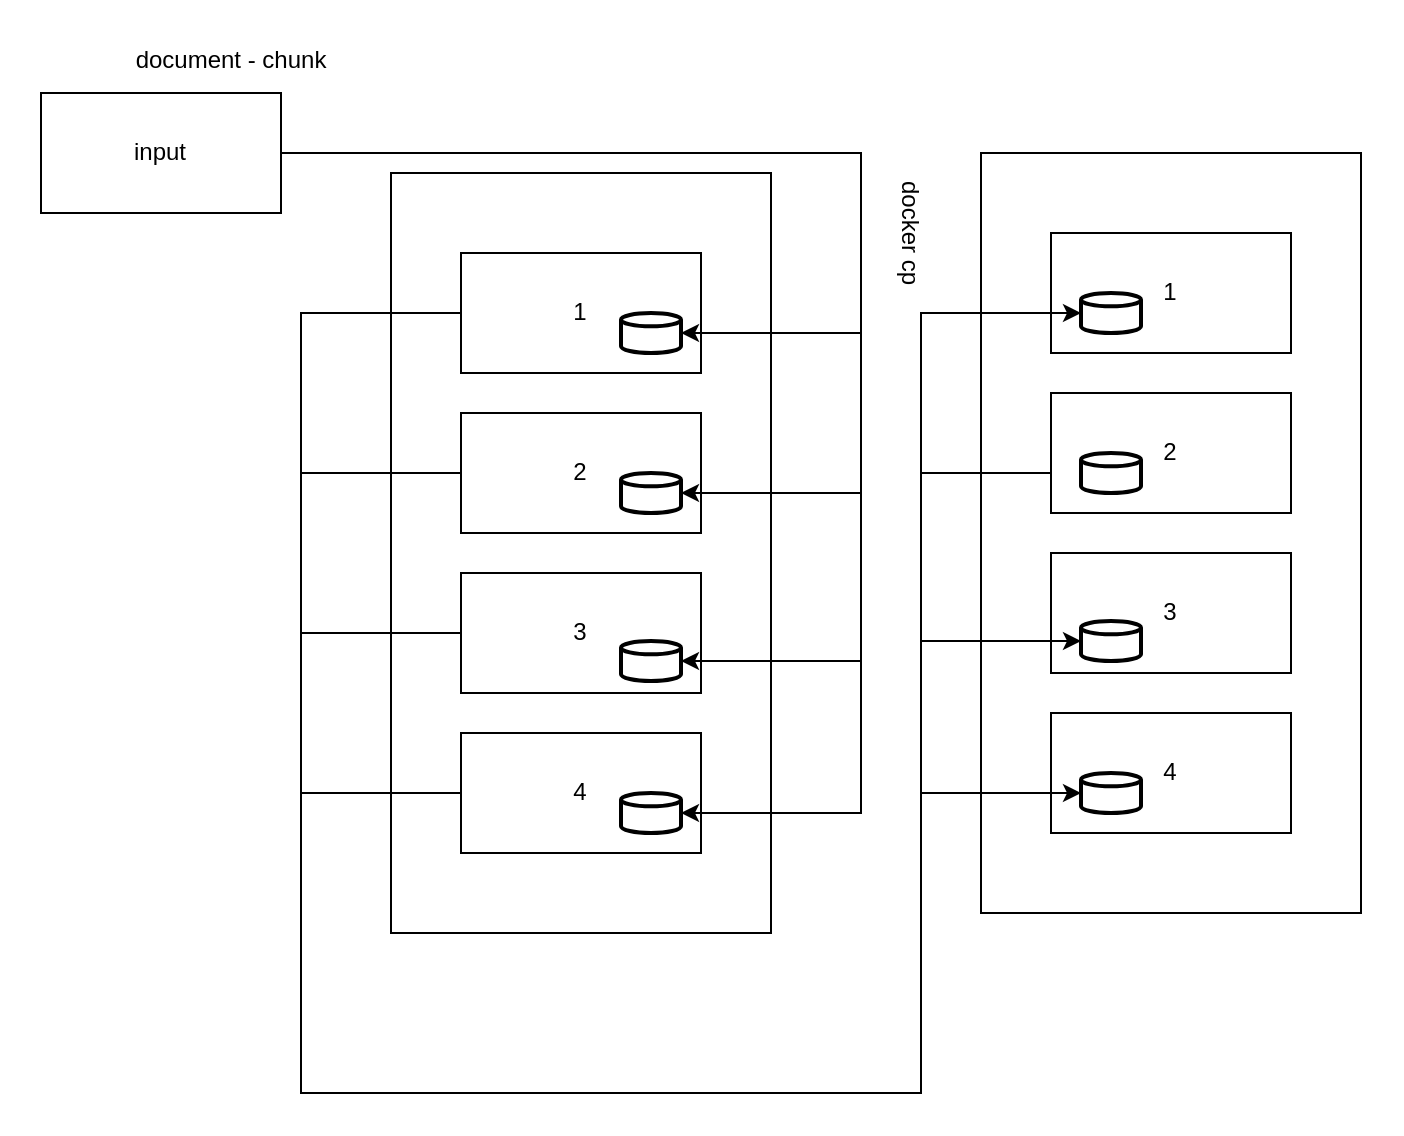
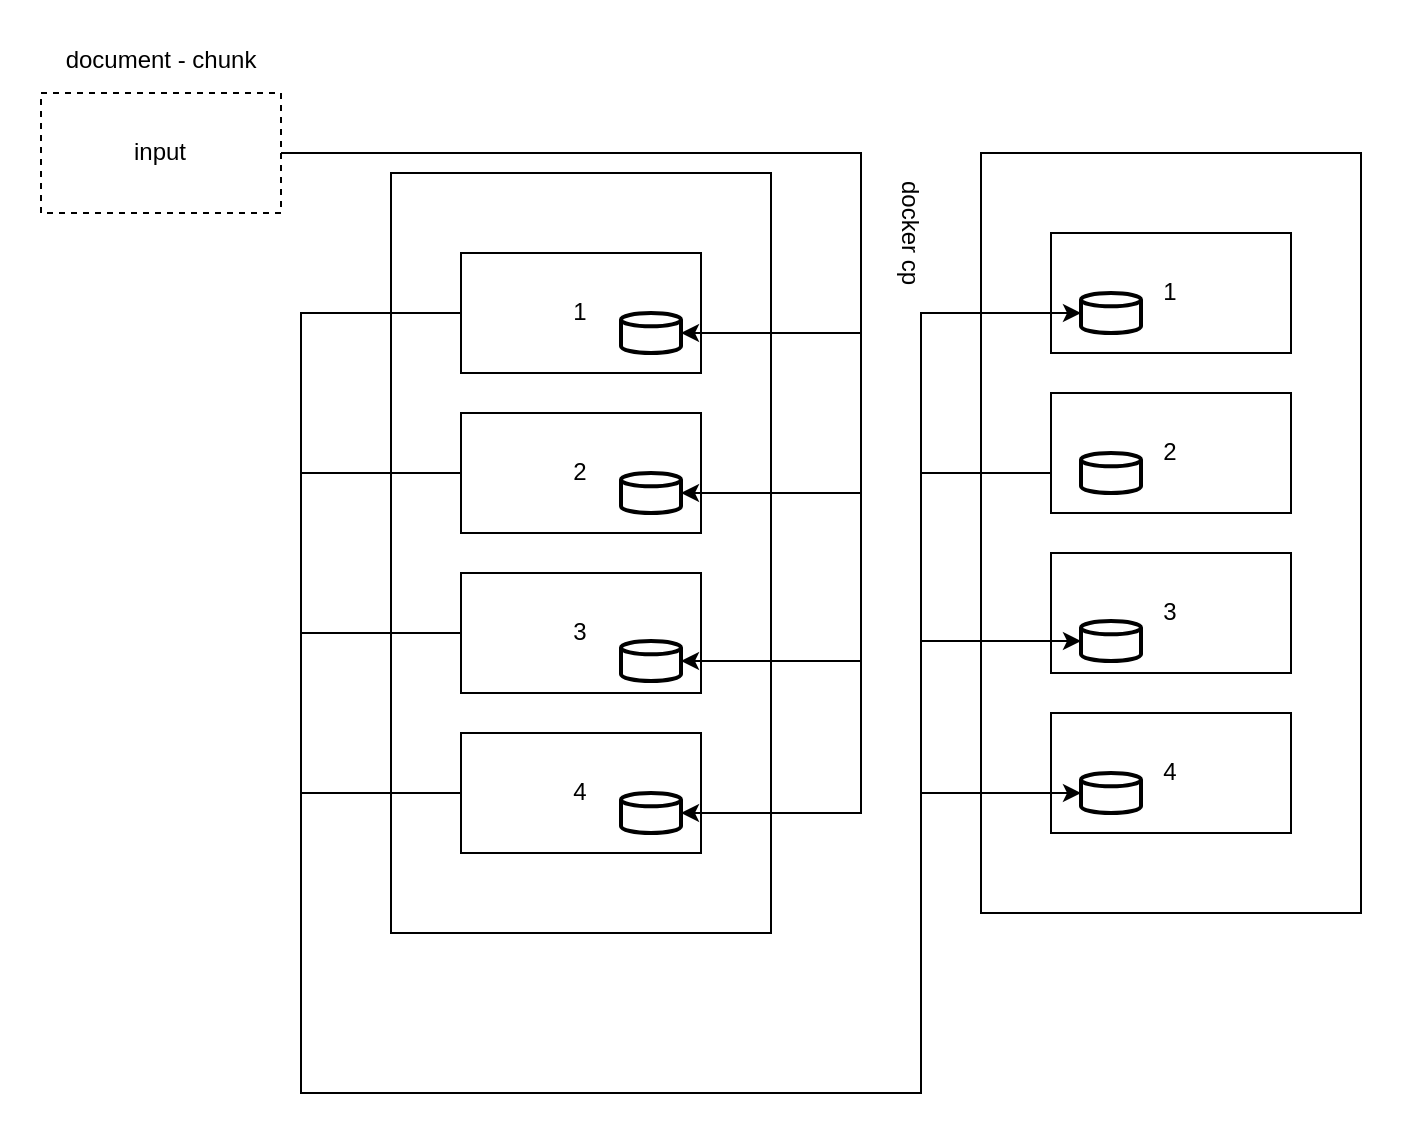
node "document - chunk": moved (231, 61) -> (161, 61)
node "input": style solid -> dashed
